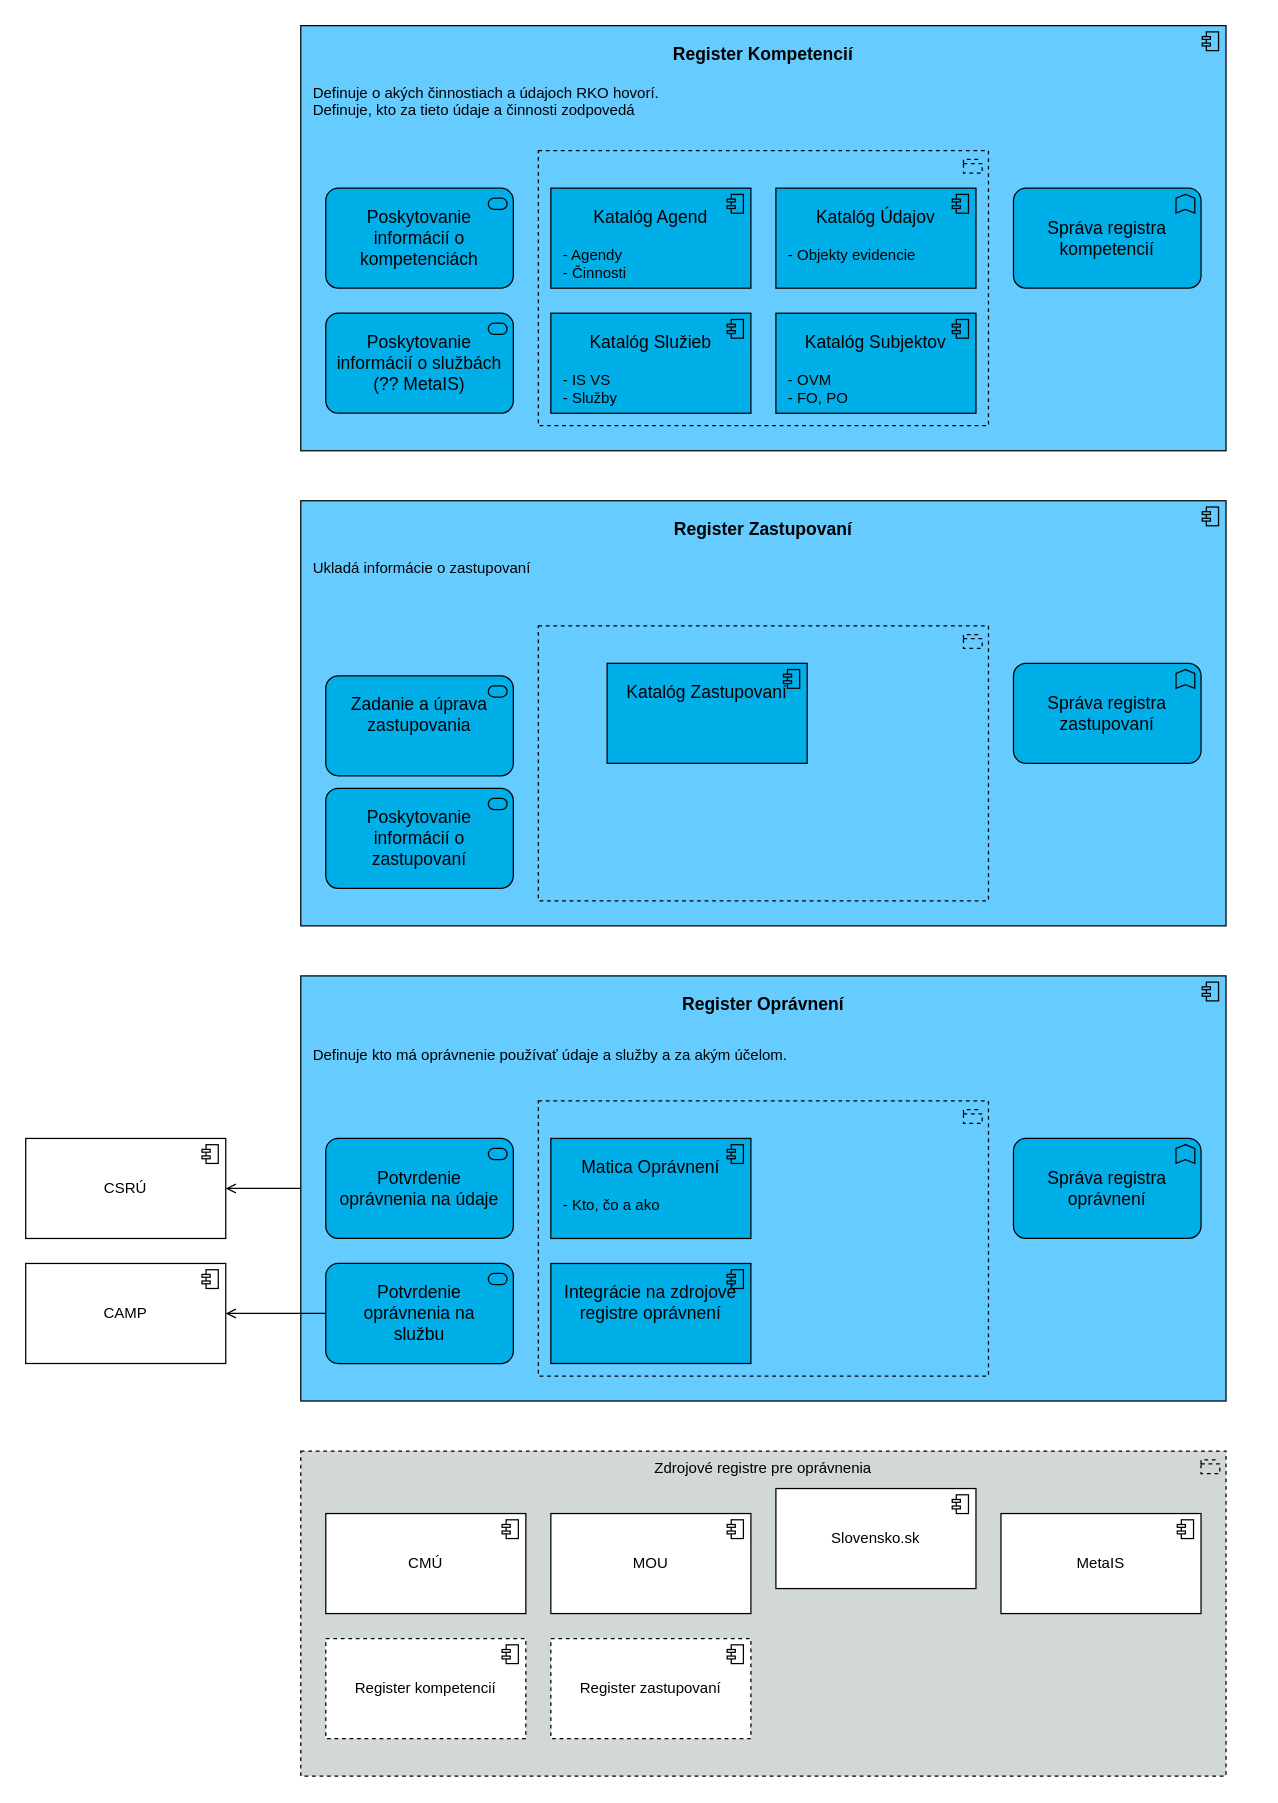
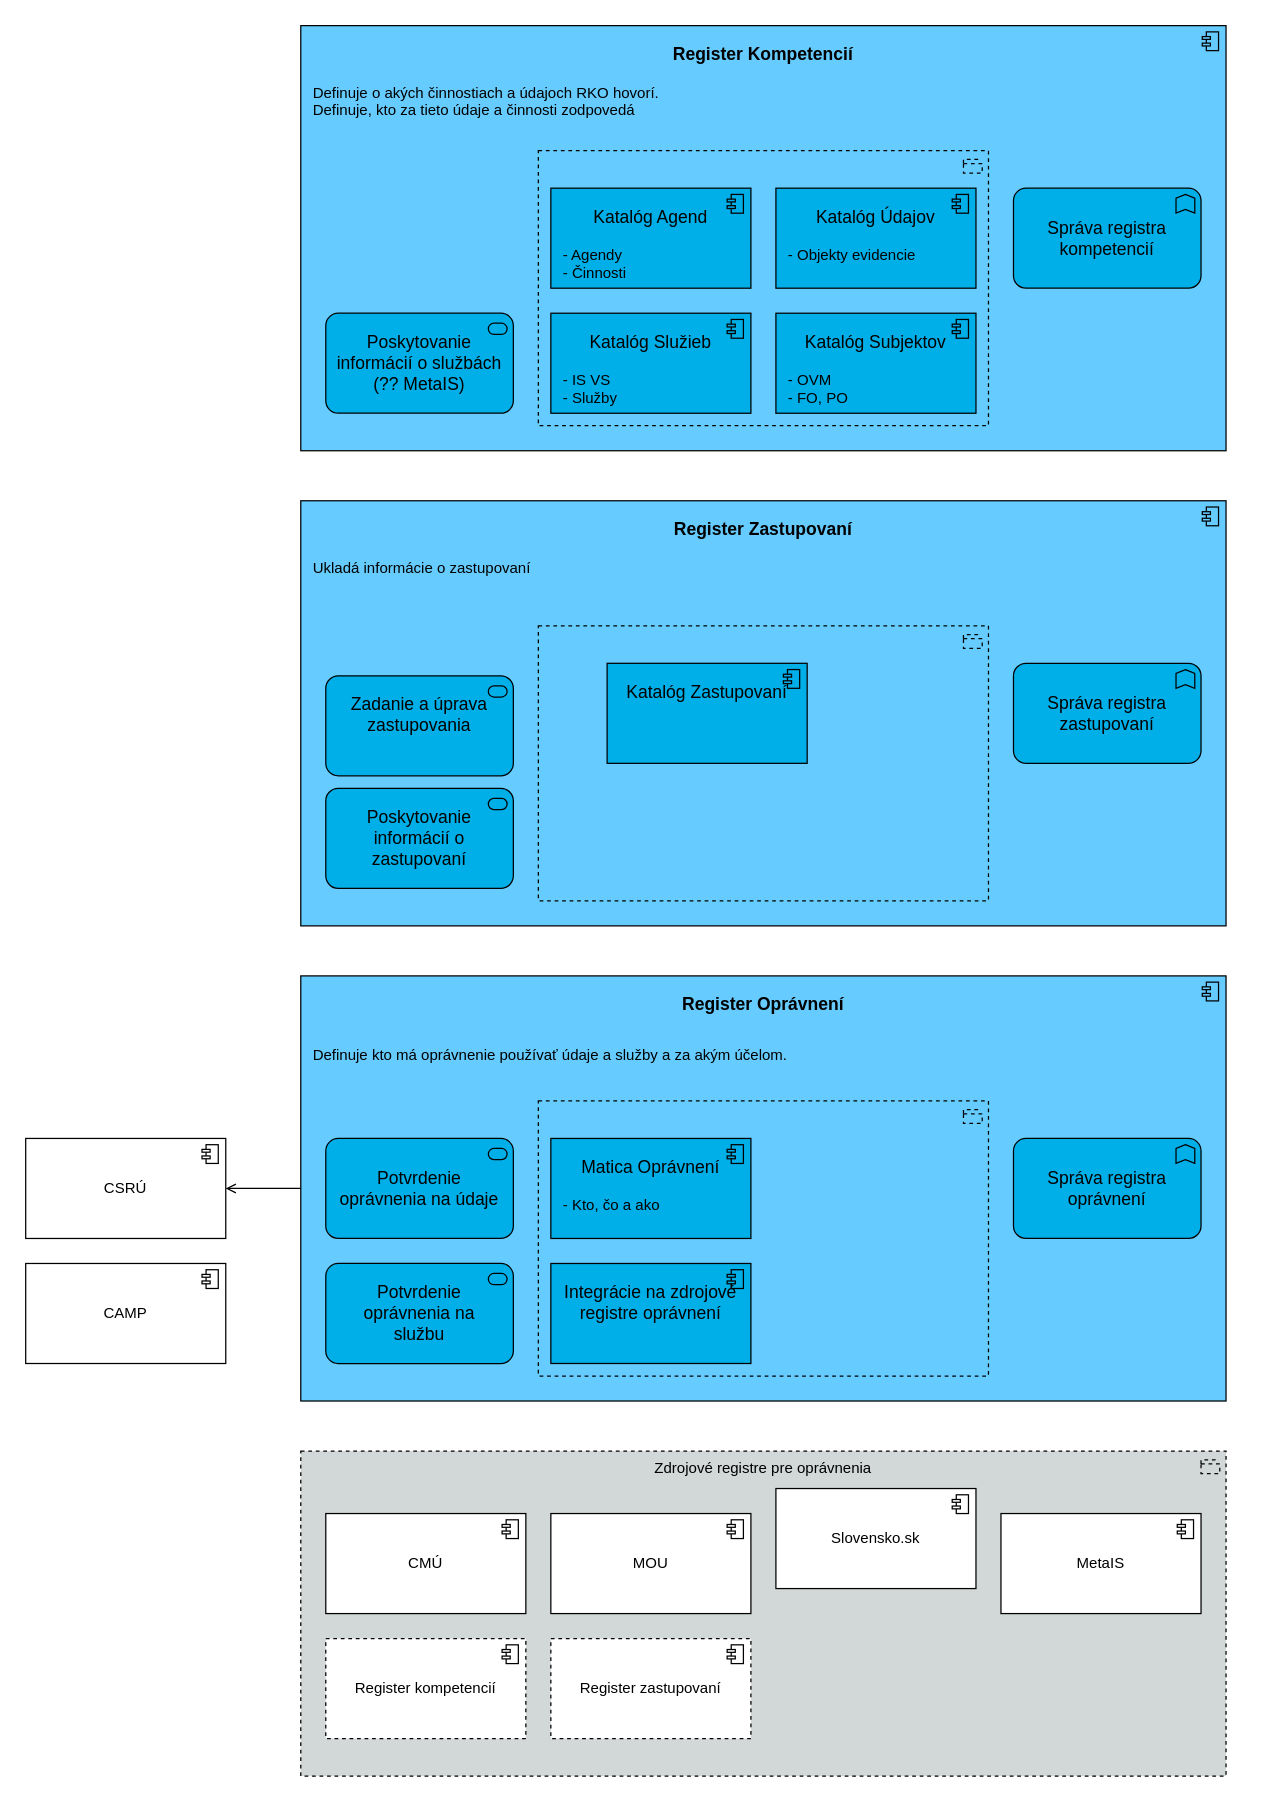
node "Poskytovanie informácií o kompetenciách": removed
edge "Potvrdenie oprávnenia na službu" -> "CAMP": removed
